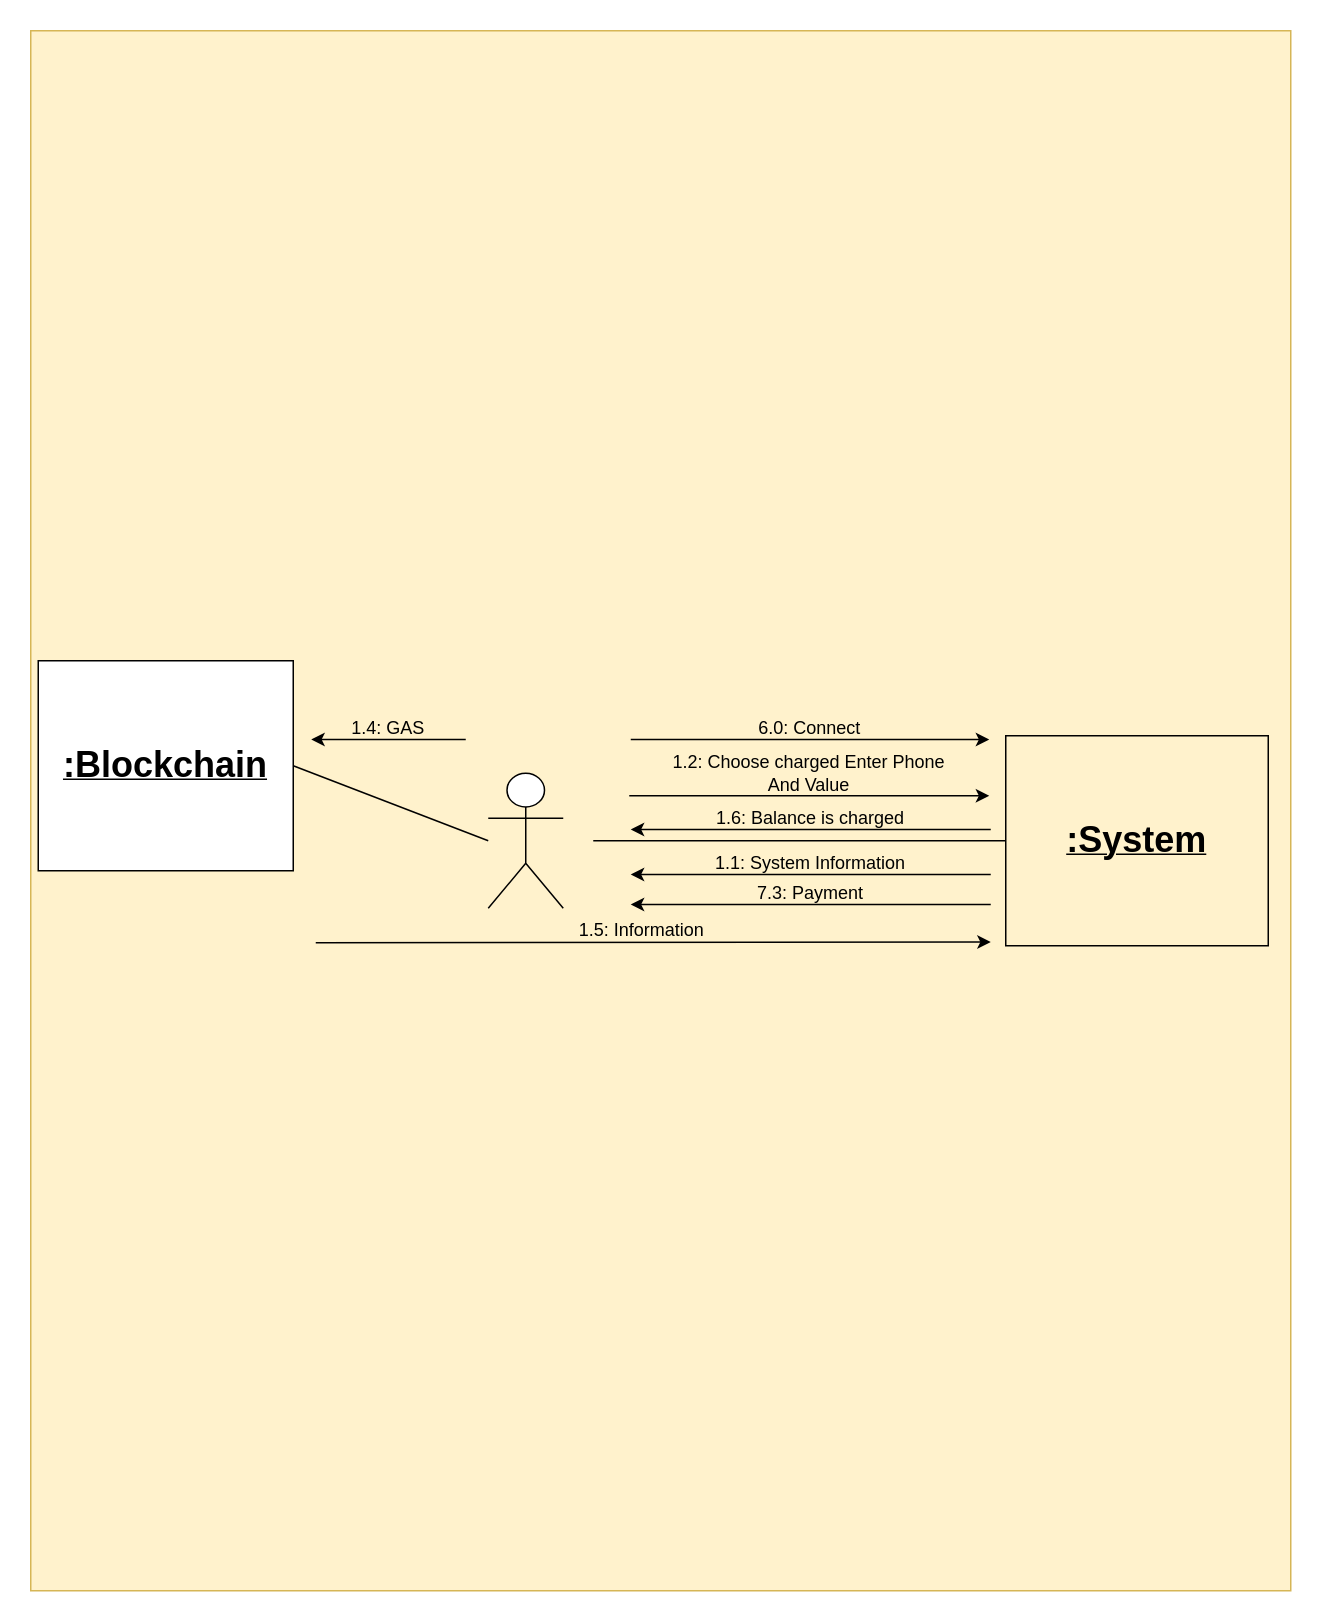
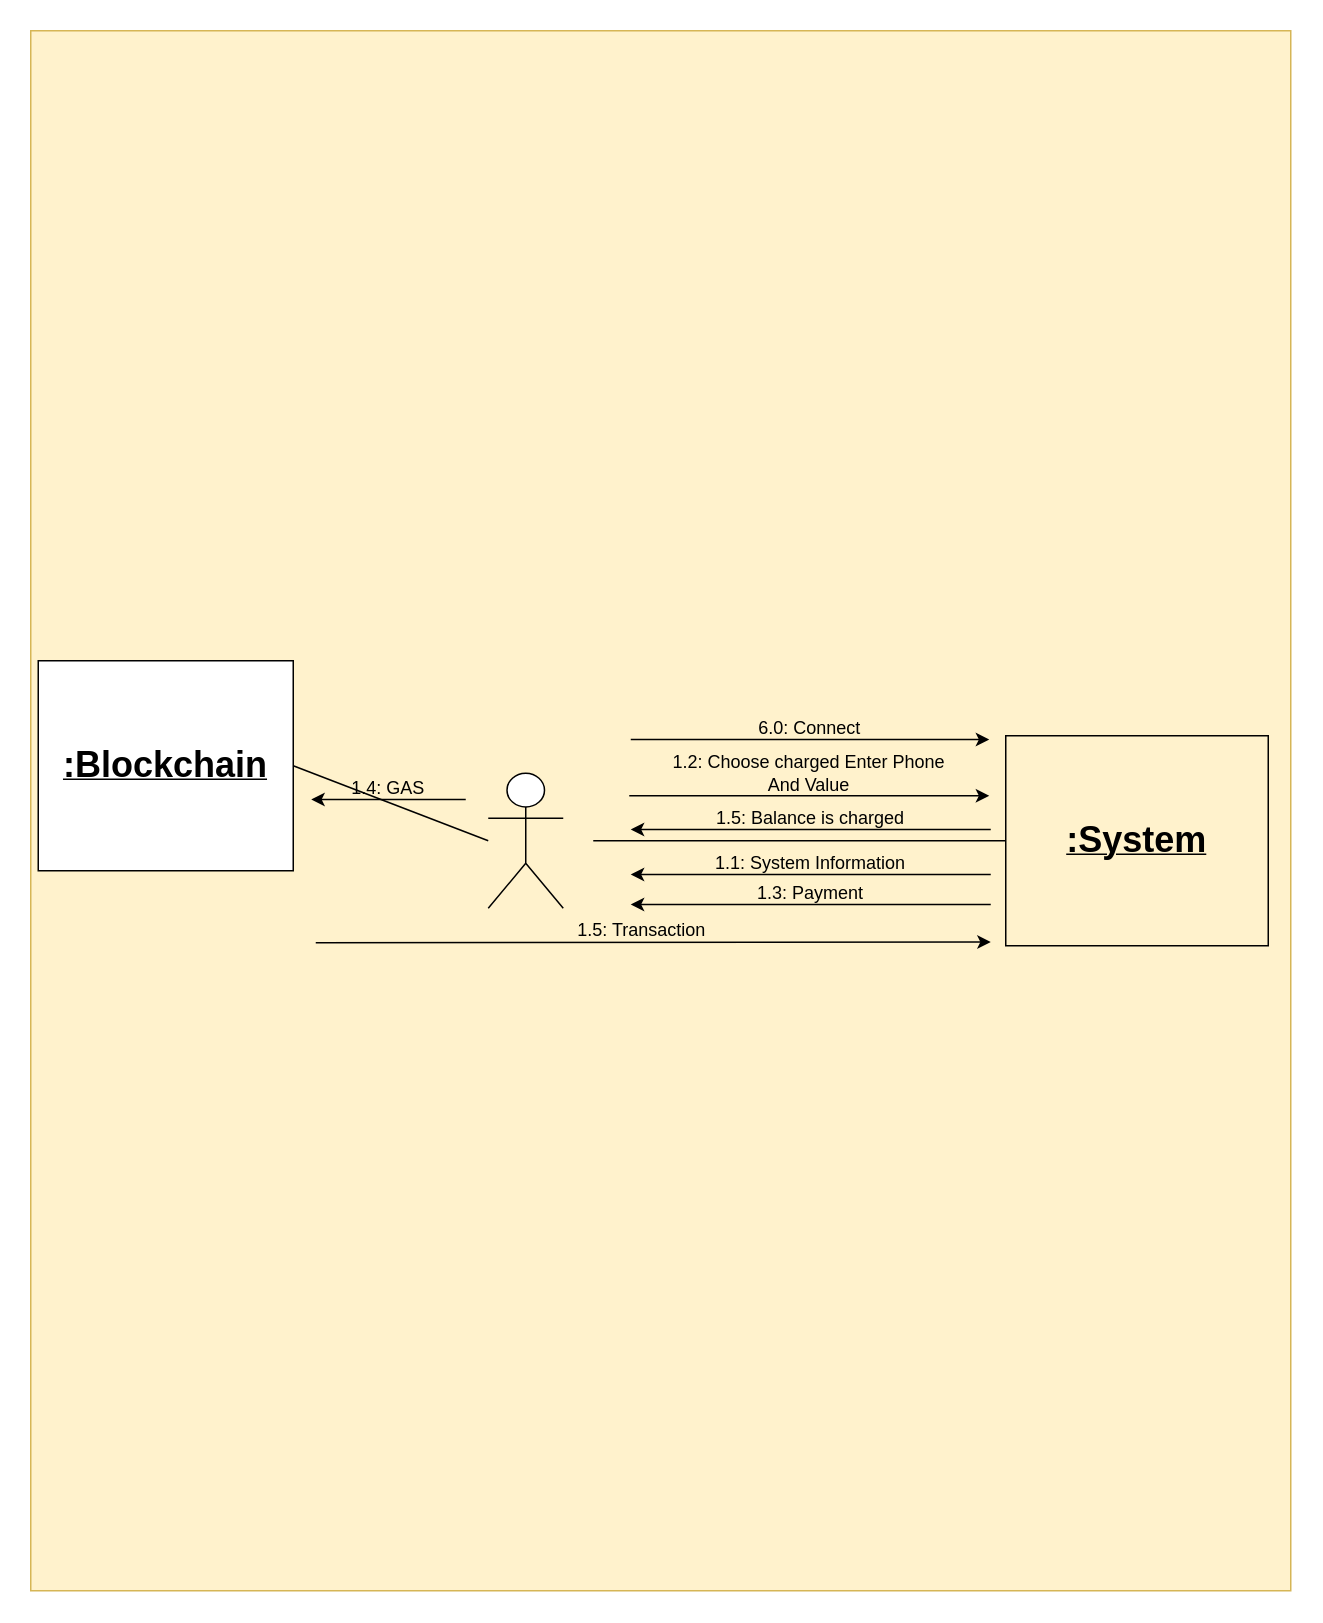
node "1.4: GAS": moved (389, 728) -> (389, 788)
node "1.6: Balance is charged": label "1.6: Balance is charged" -> "1.5: Balance is charged"
node "7.3: Payment": label "7.3: Payment" -> "1.3: Payment"
node "1.5: Information": label "1.5: Information" -> "1.5: Transaction"
